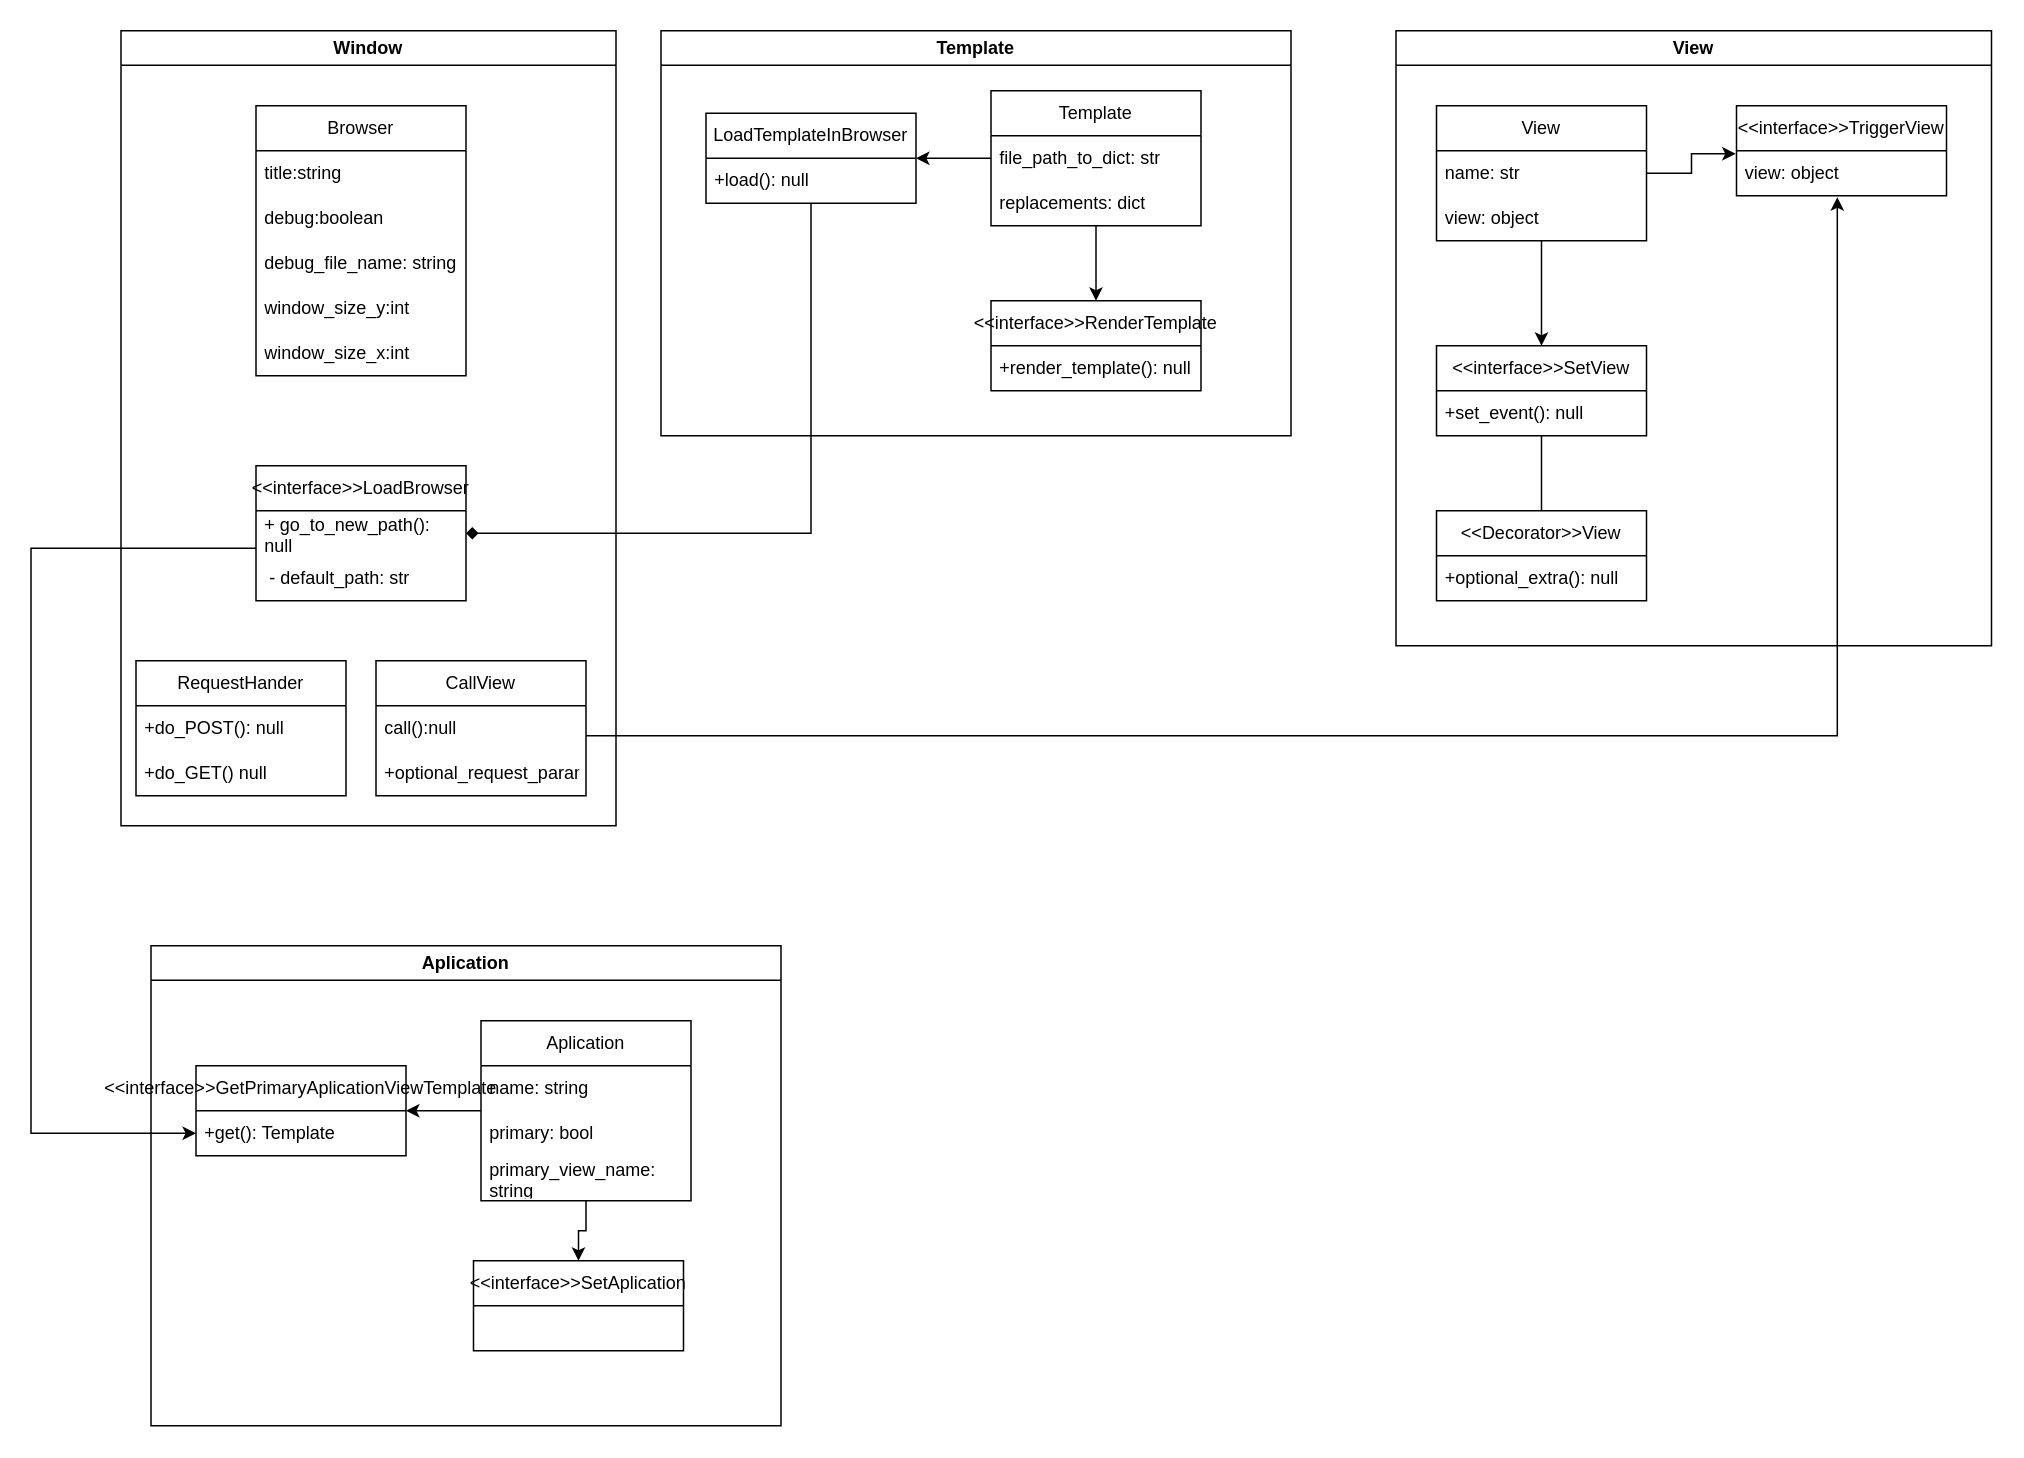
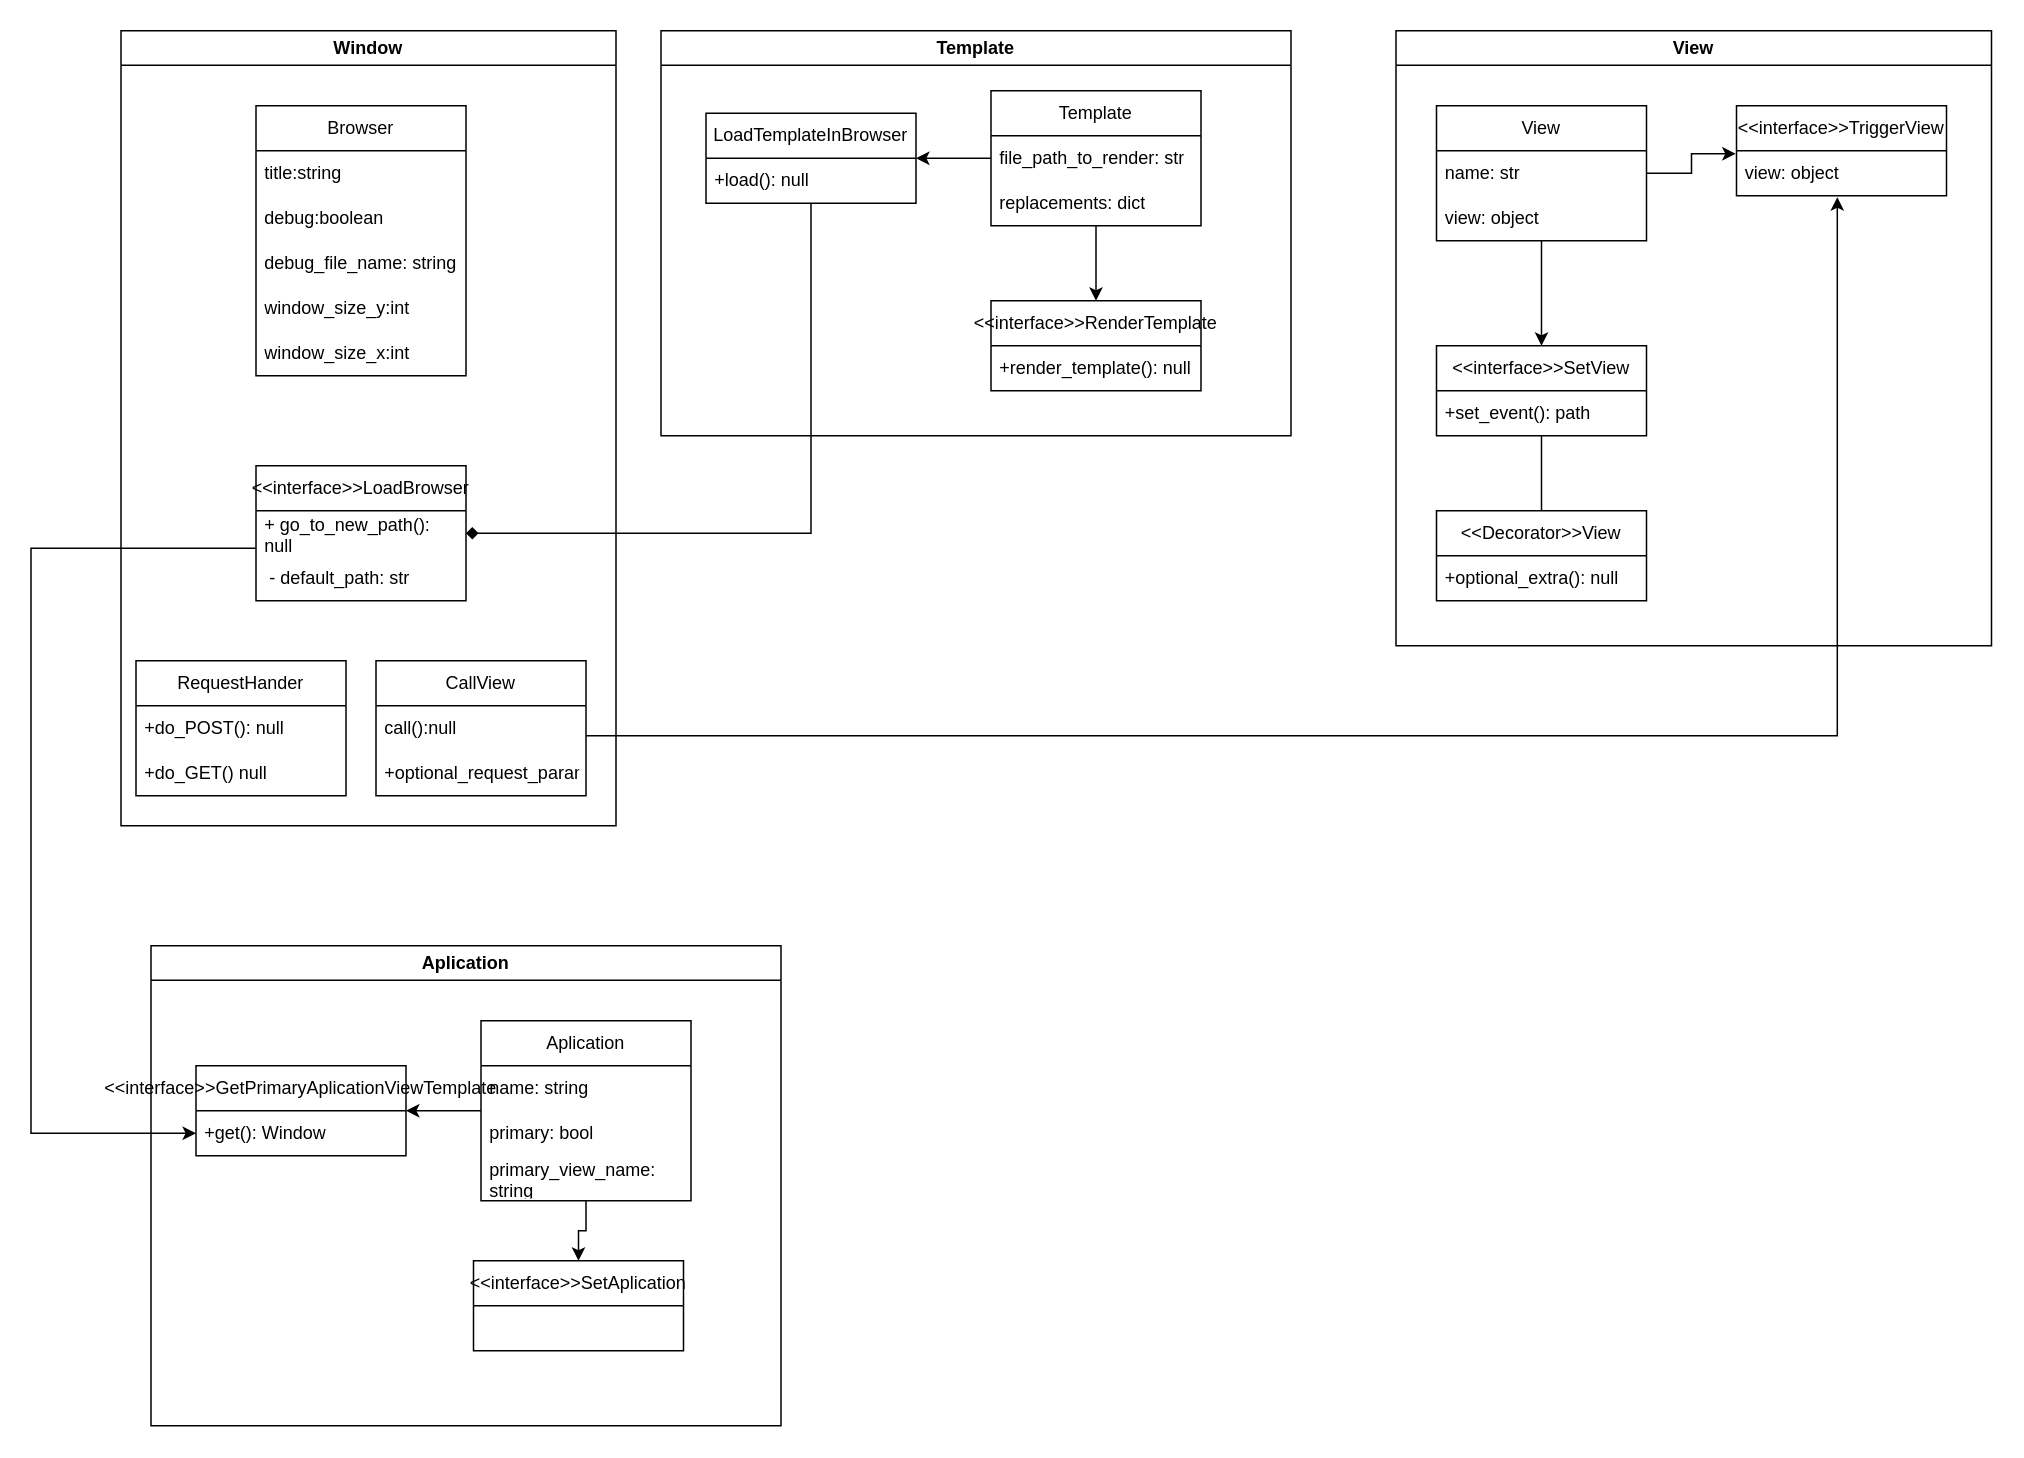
node "file_path_to_dict: str": label "file_path_to_dict: str" -> "file_path_to_render: str"
node "+set_event(): null": label "+set_event(): null" -> "+set_event(): path"
node "+get(): Template": label "+get(): Template" -> "+get(): Window"
